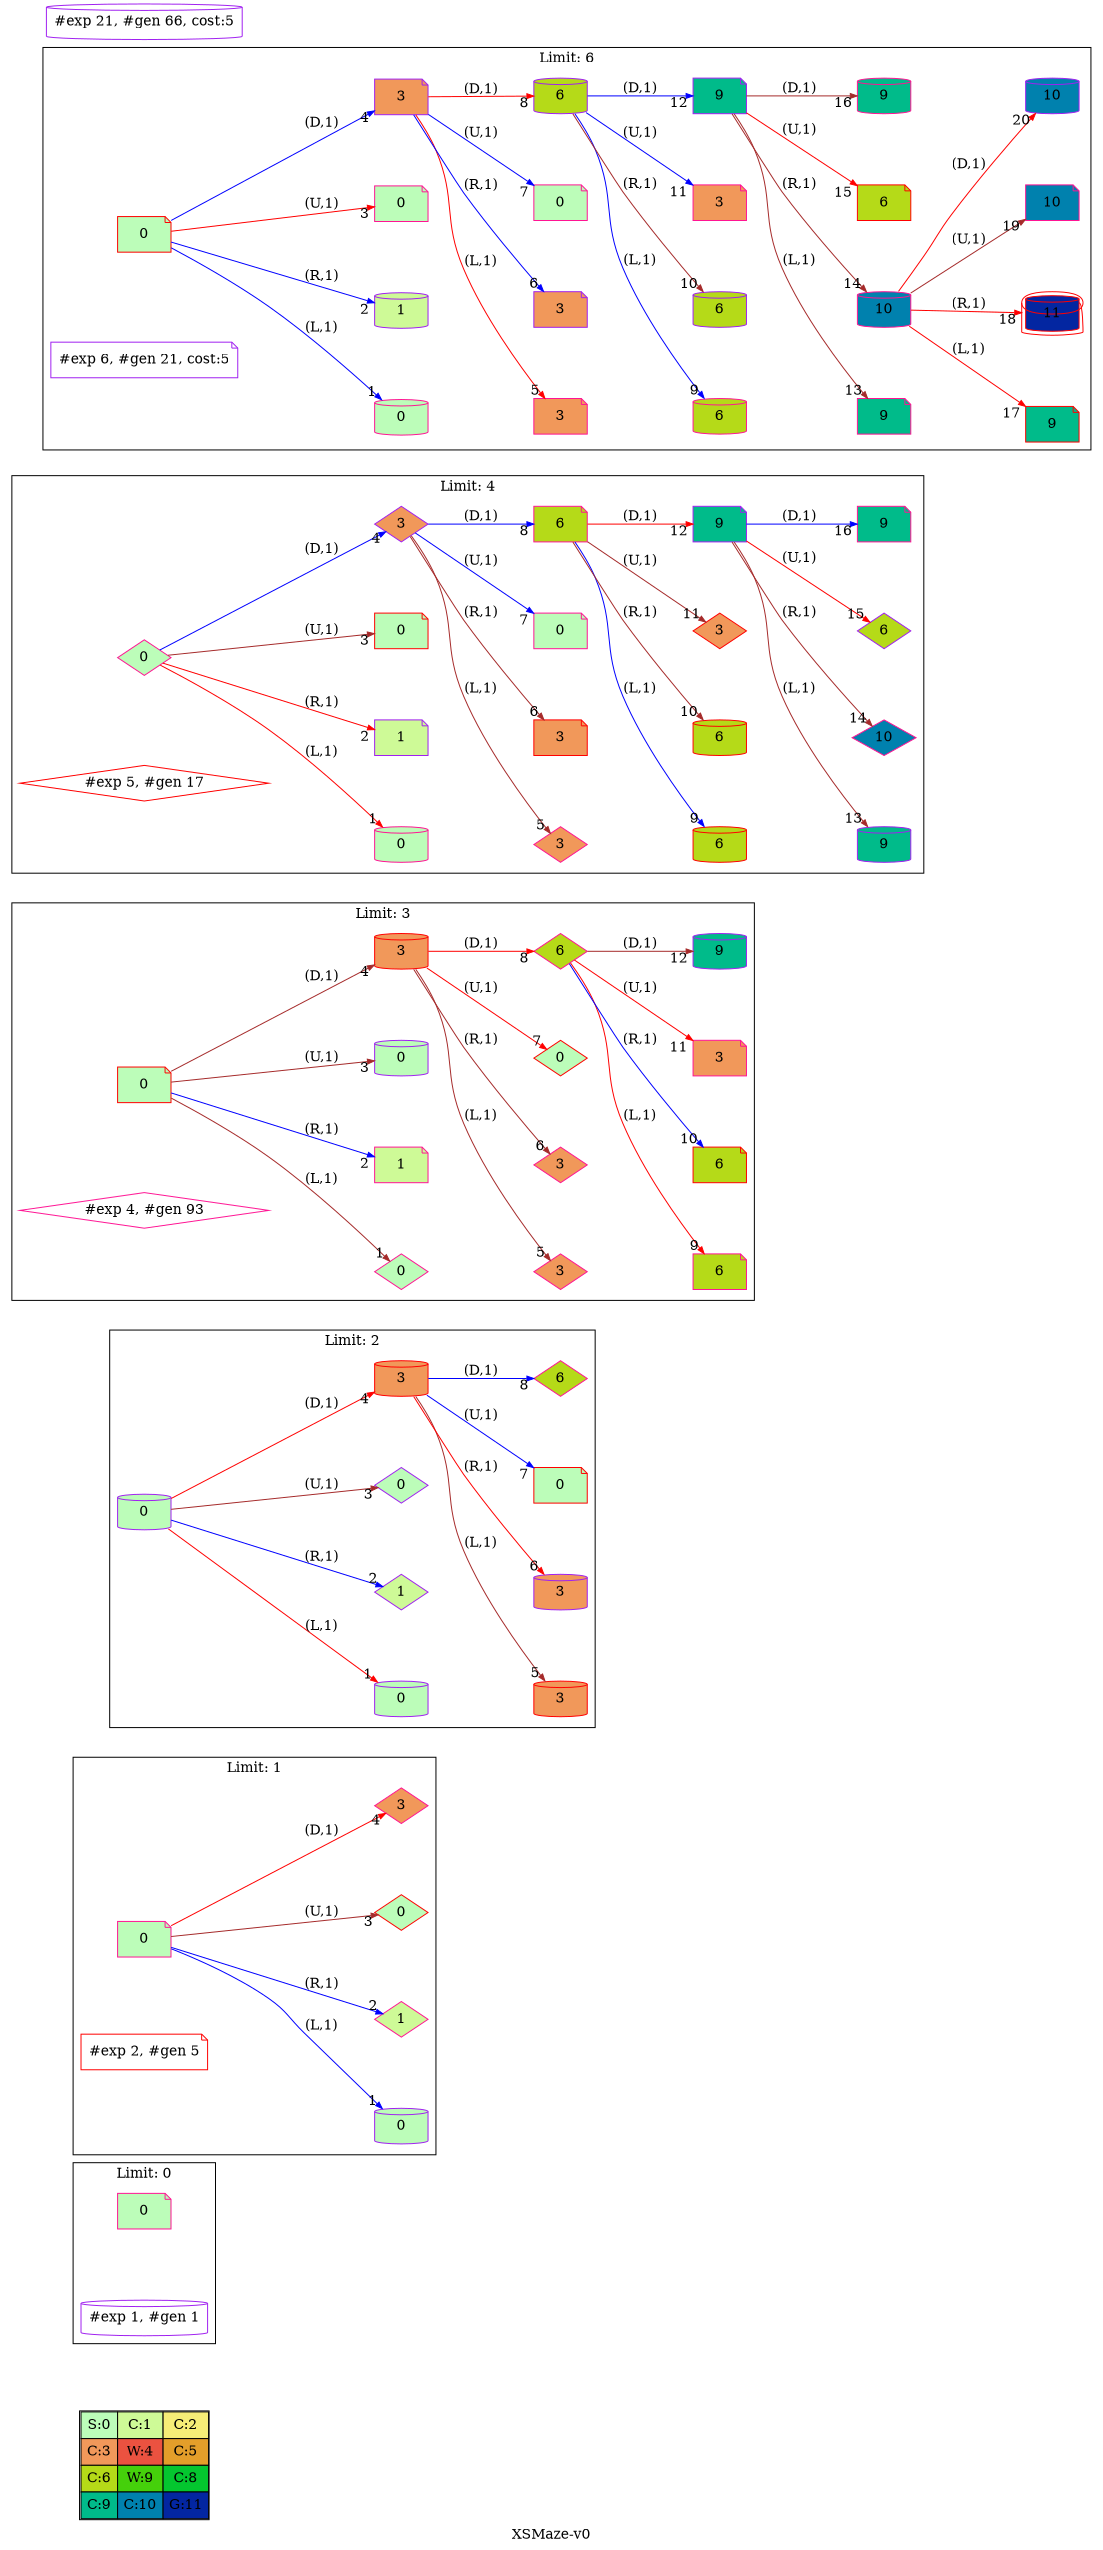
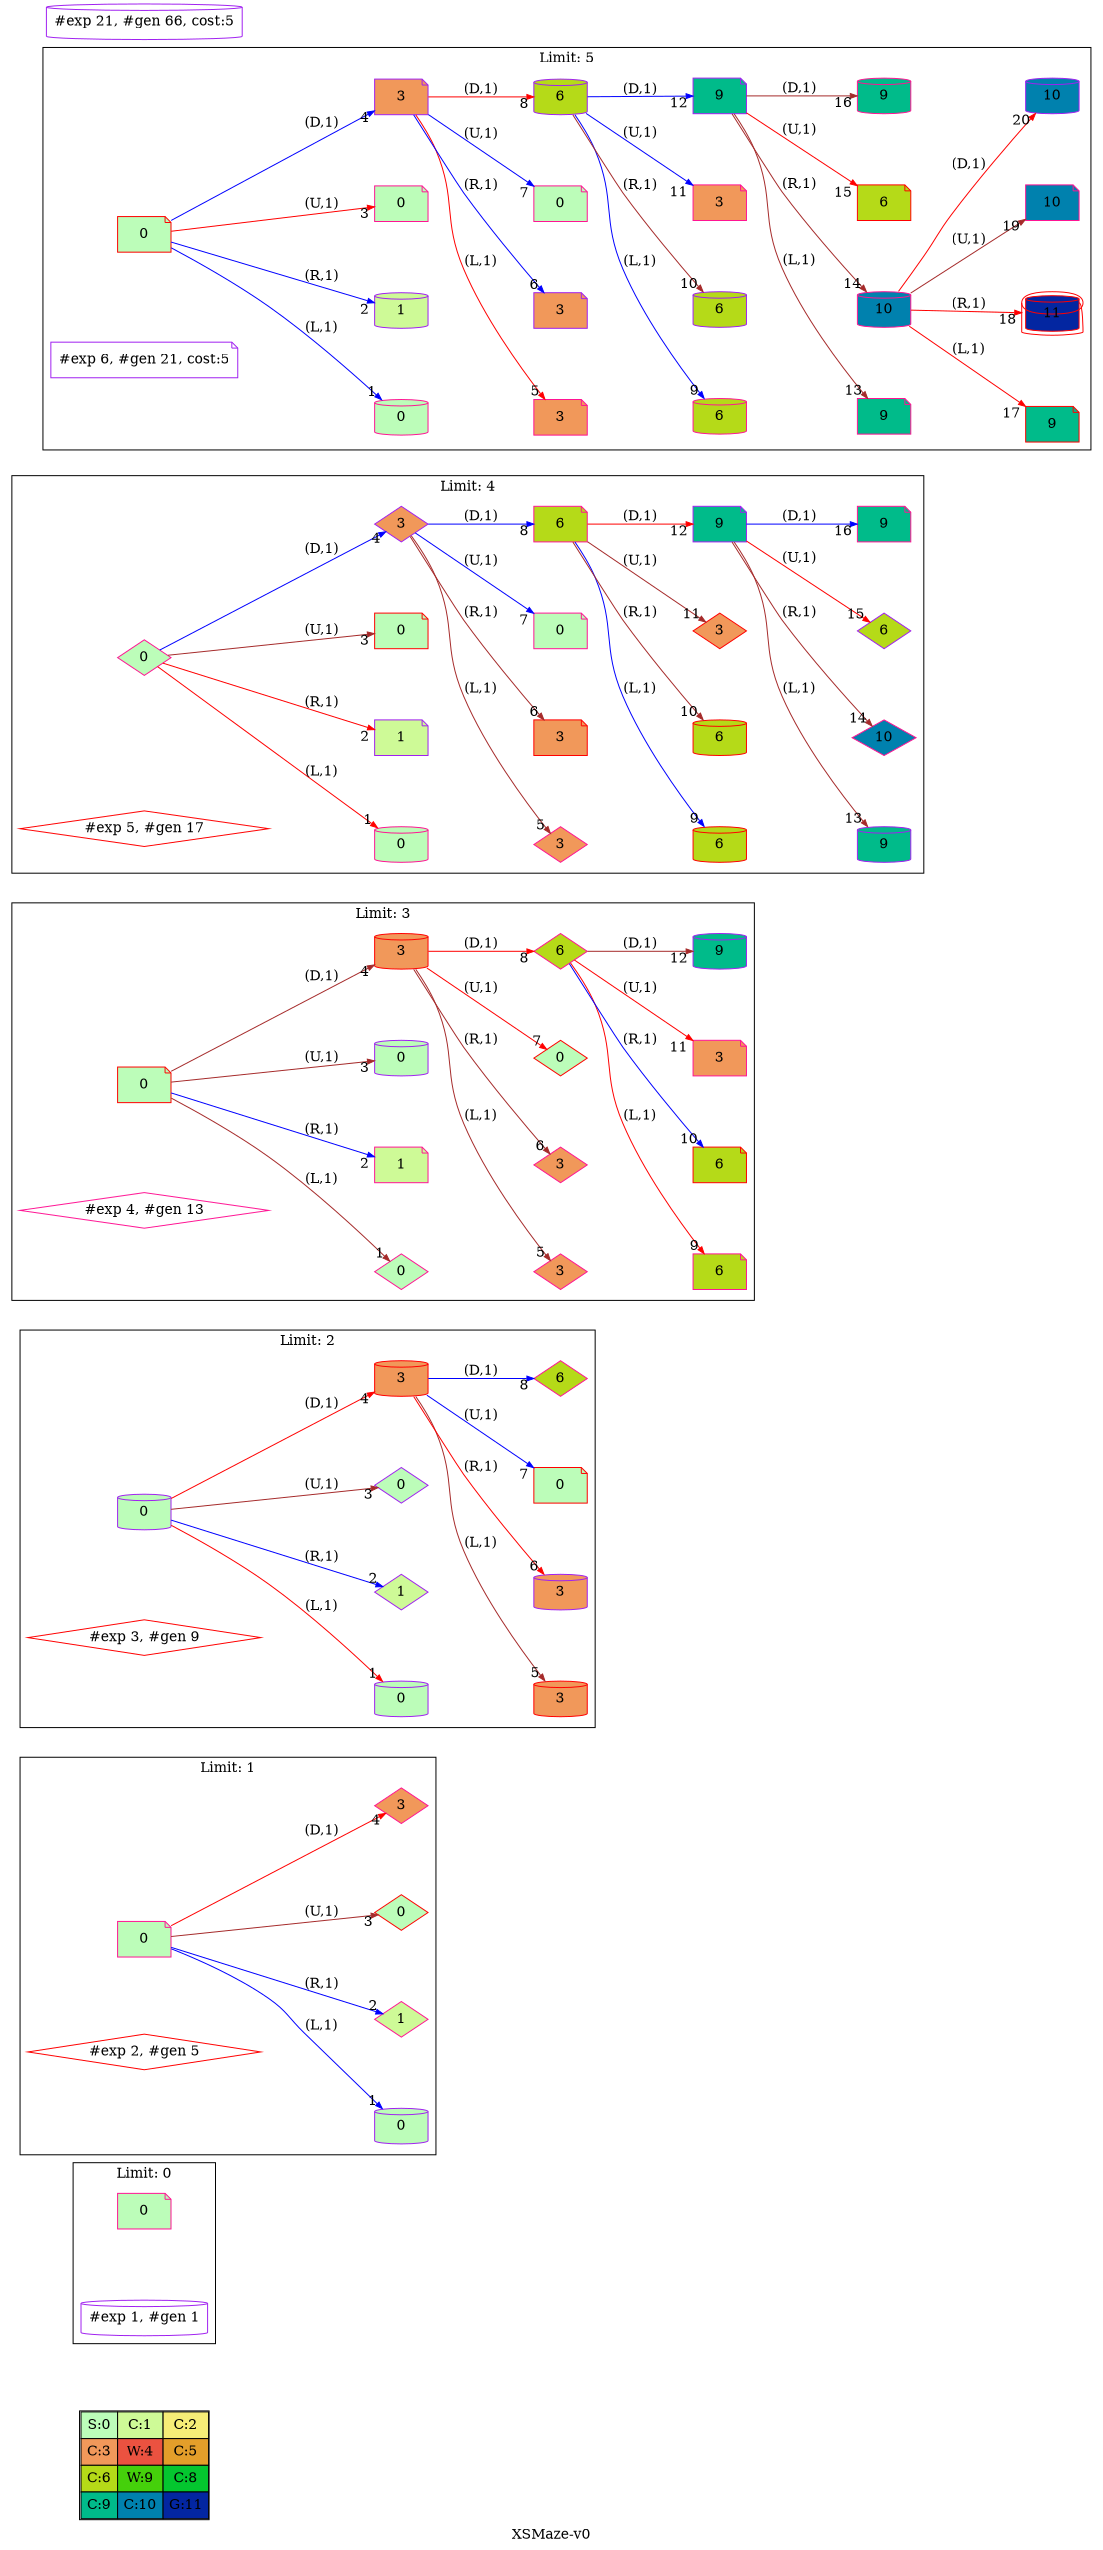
cluster "Limit: 6": label "Limit: 6" -> "Limit: 5"
node "#exp 4, #gen 93": label "#exp 4, #gen 93" -> "#exp 4, #gen 13"
node "#exp 3, #gen 9": added
node "#exp 2, #gen 5": shape note -> diamond
